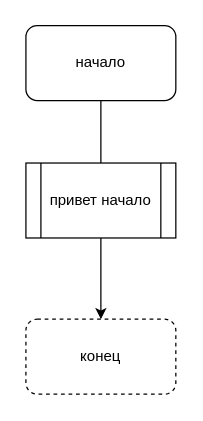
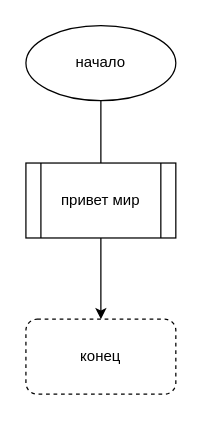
node "начало": shape rounded rectangle -> ellipse
node "привет начало": label "привет начало" -> "привет мир"
